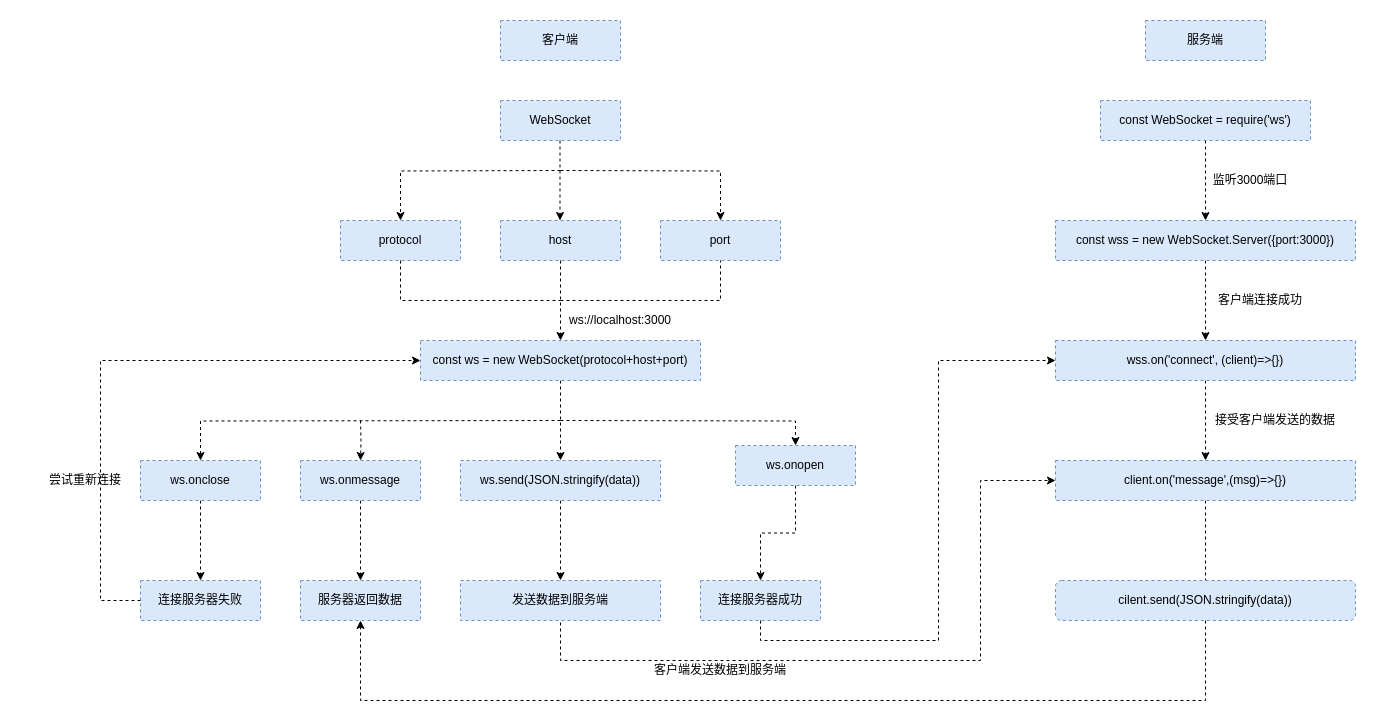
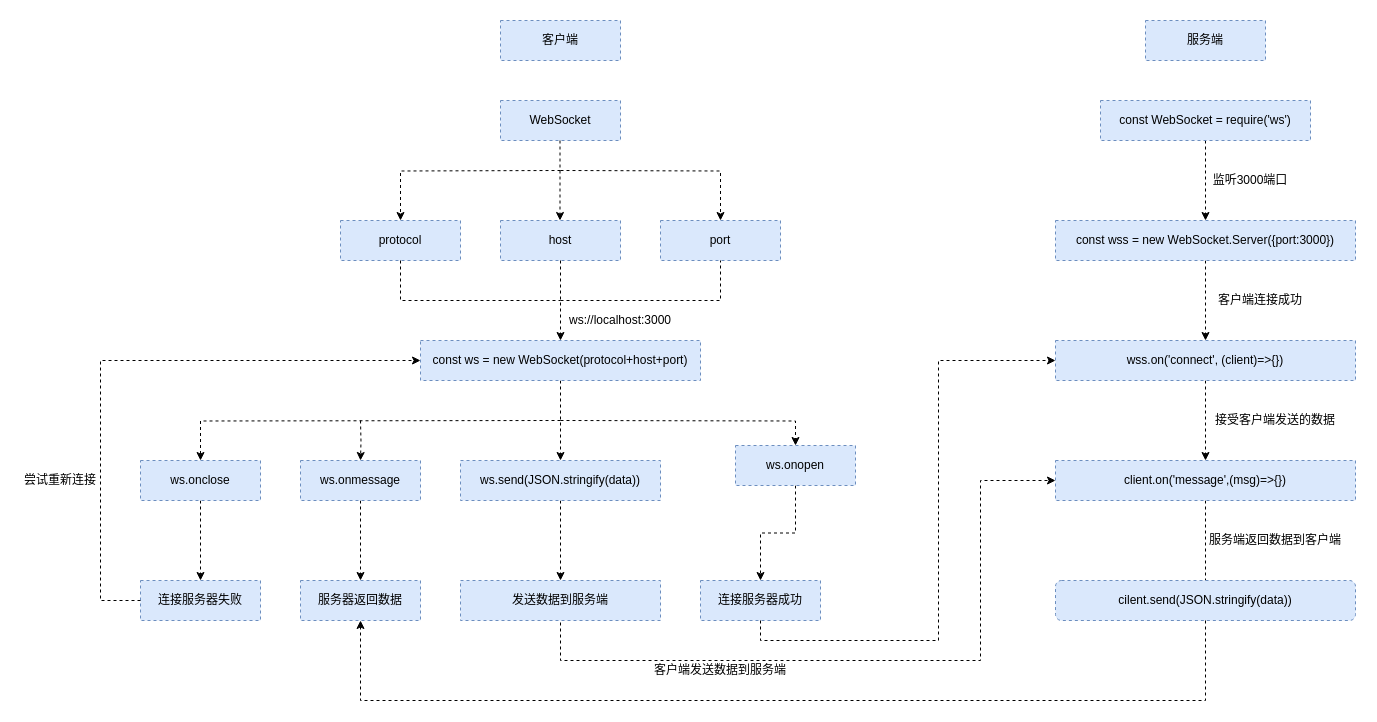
node "尝试重新连接": moved (86, 481) -> (61, 481)
node "服务端返回数据到客户端": added
